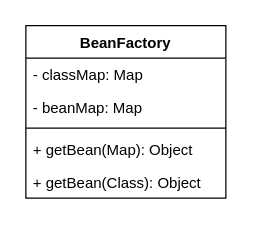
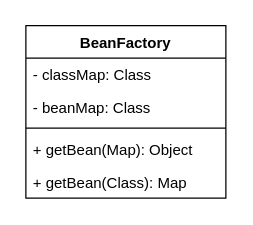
node "- classMap: Map": label "- classMap: Map" -> "- classMap: Class"
node "- beanMap: Map": label "- beanMap: Map" -> "- beanMap: Class"
node "+ getBean(Class): Object": label "+ getBean(Class): Object" -> "+ getBean(Class): Map"
